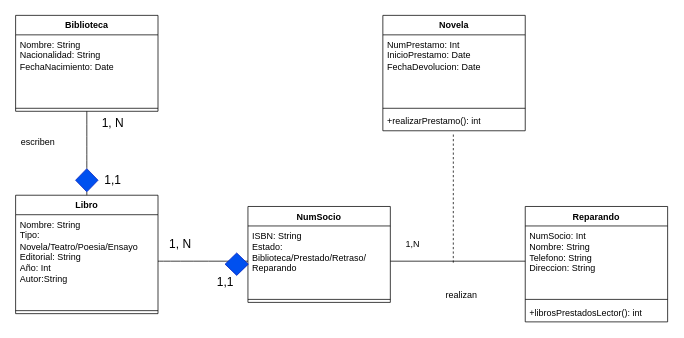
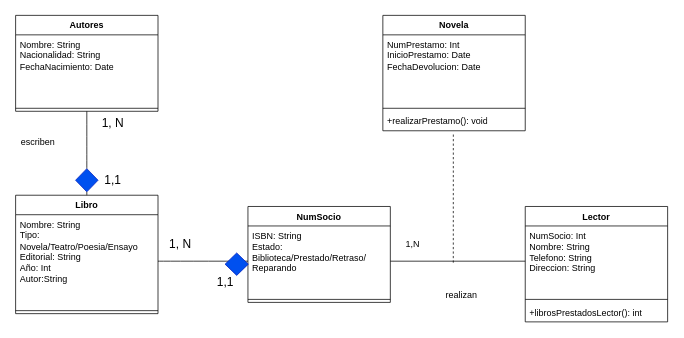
node "Biblioteca": label "Biblioteca" -> "Autores"
node "+realizarPrestamo(): int": label "+realizarPrestamo(): int" -> "+realizarPrestamo(): void"
node "Reparando": label "Reparando" -> "Lector"
